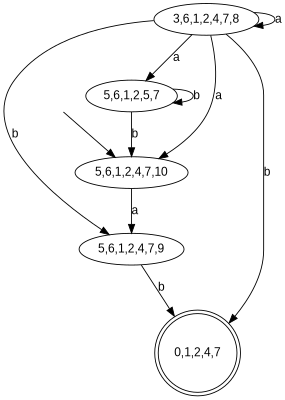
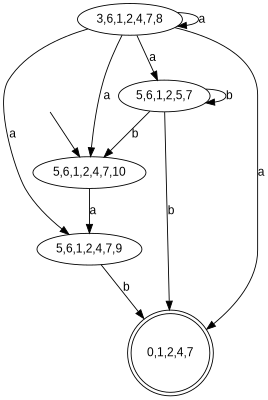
edge "3,6,1,2,4,7,8" -> "5,6,1,2,4,7,9": label "b" -> "a"
edge "3,6,1,2,4,7,8" -> "0,1,2,4,7": label "b" -> "a"
edge "5,6,1,2,5,7" -> "0,1,2,4,7": added, label "b"
